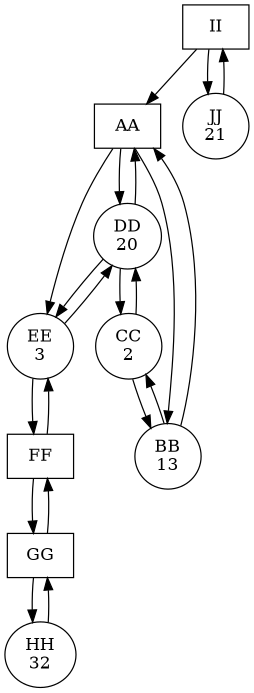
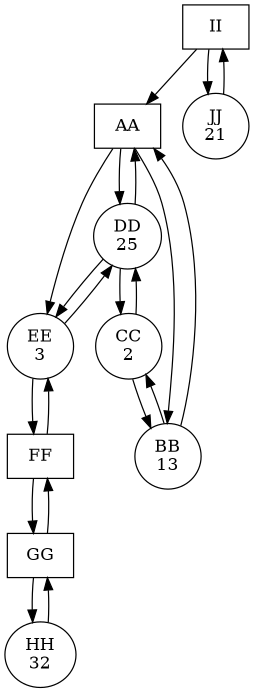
node "DD 20": label "DD 20" -> "DD 25"
